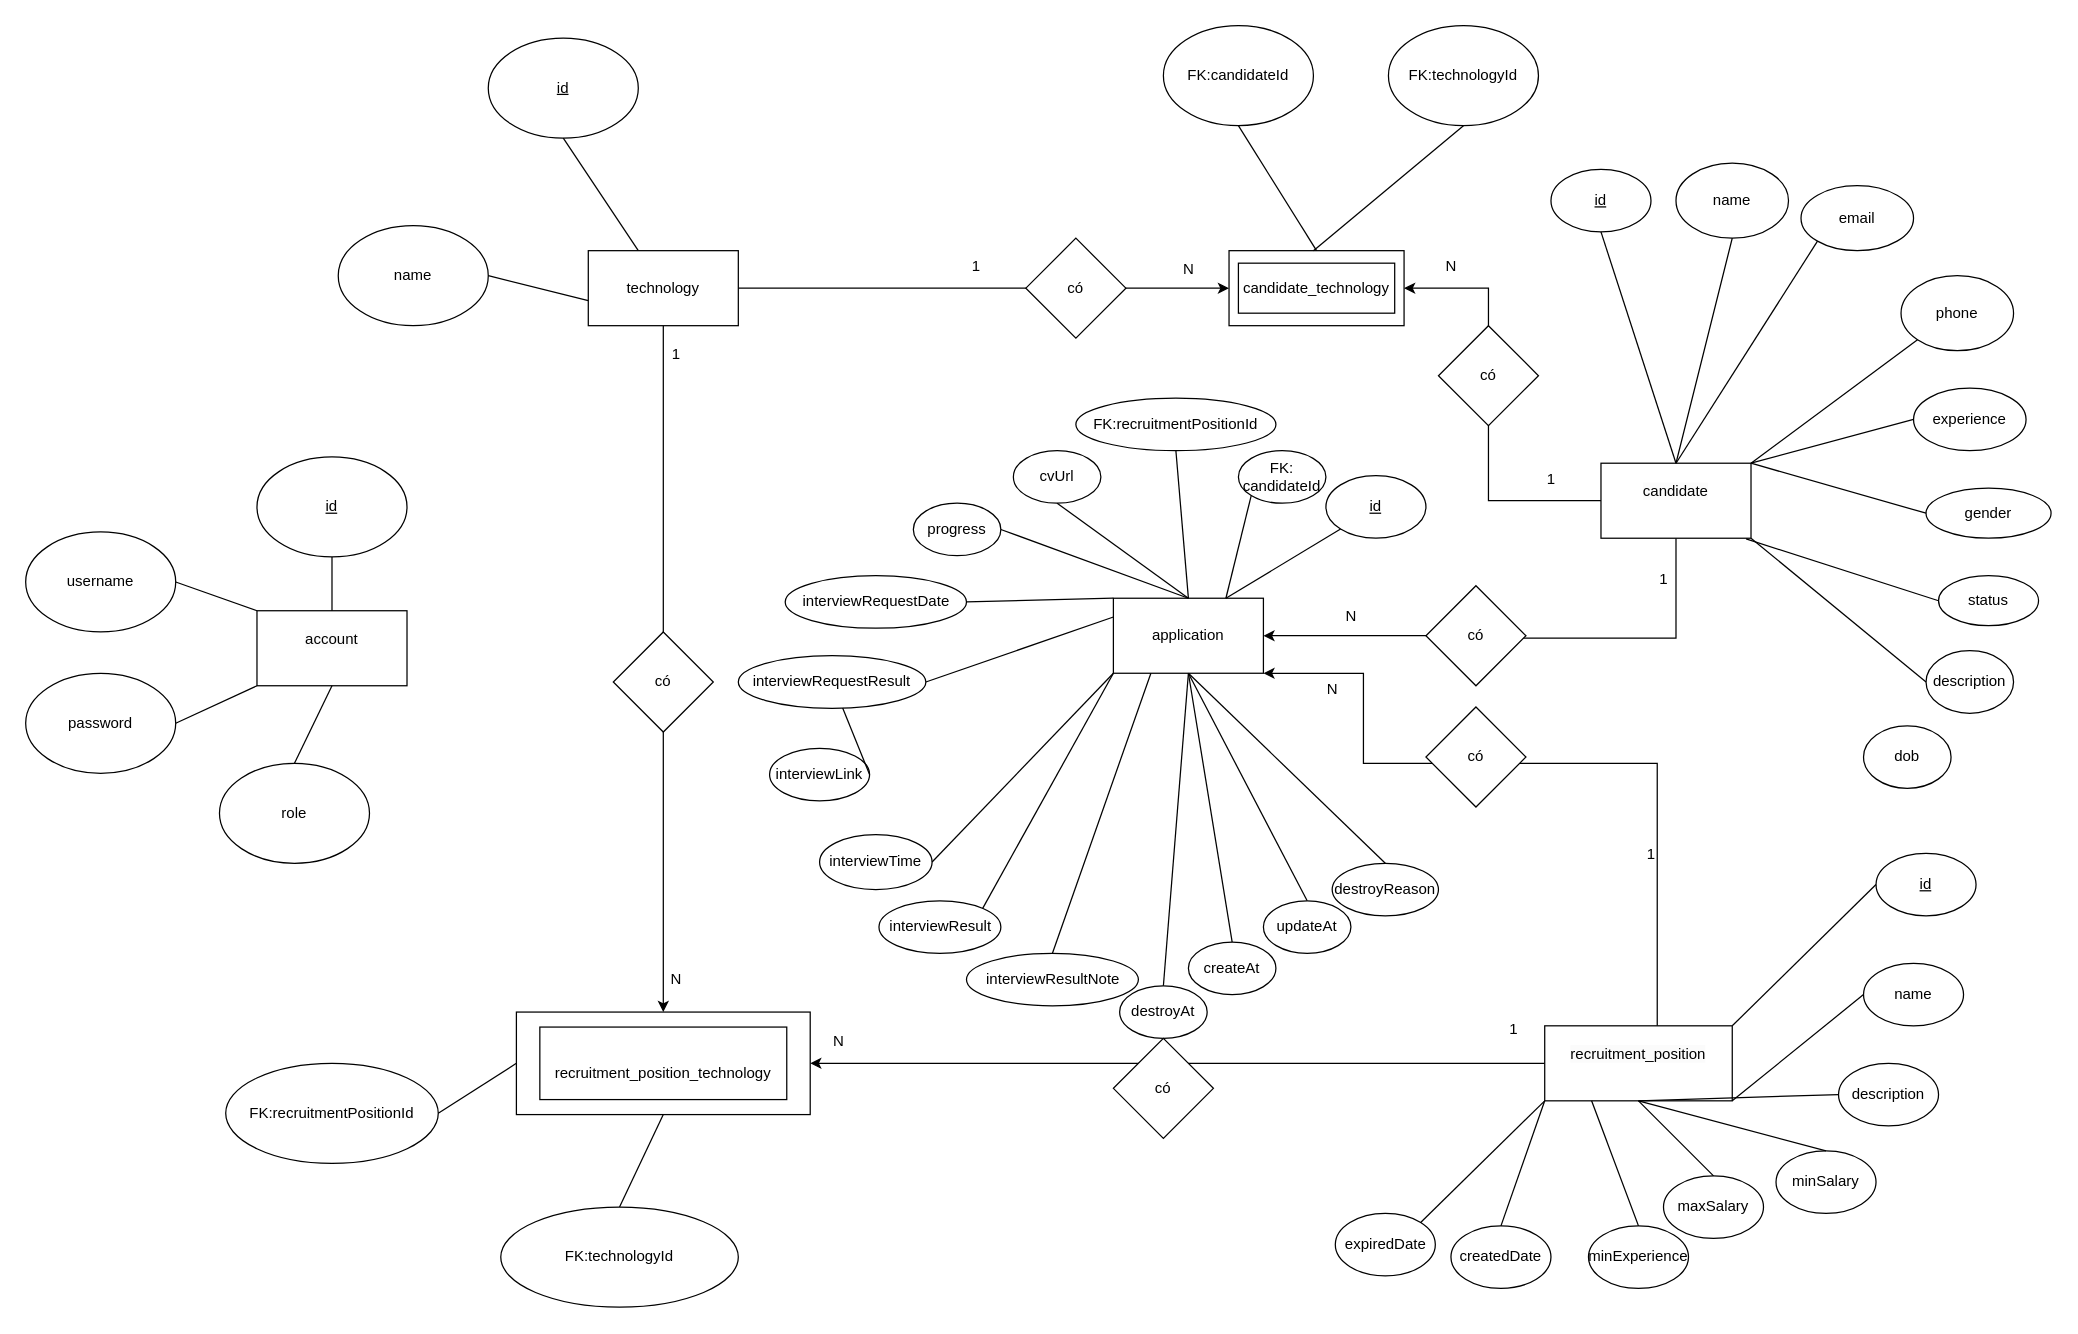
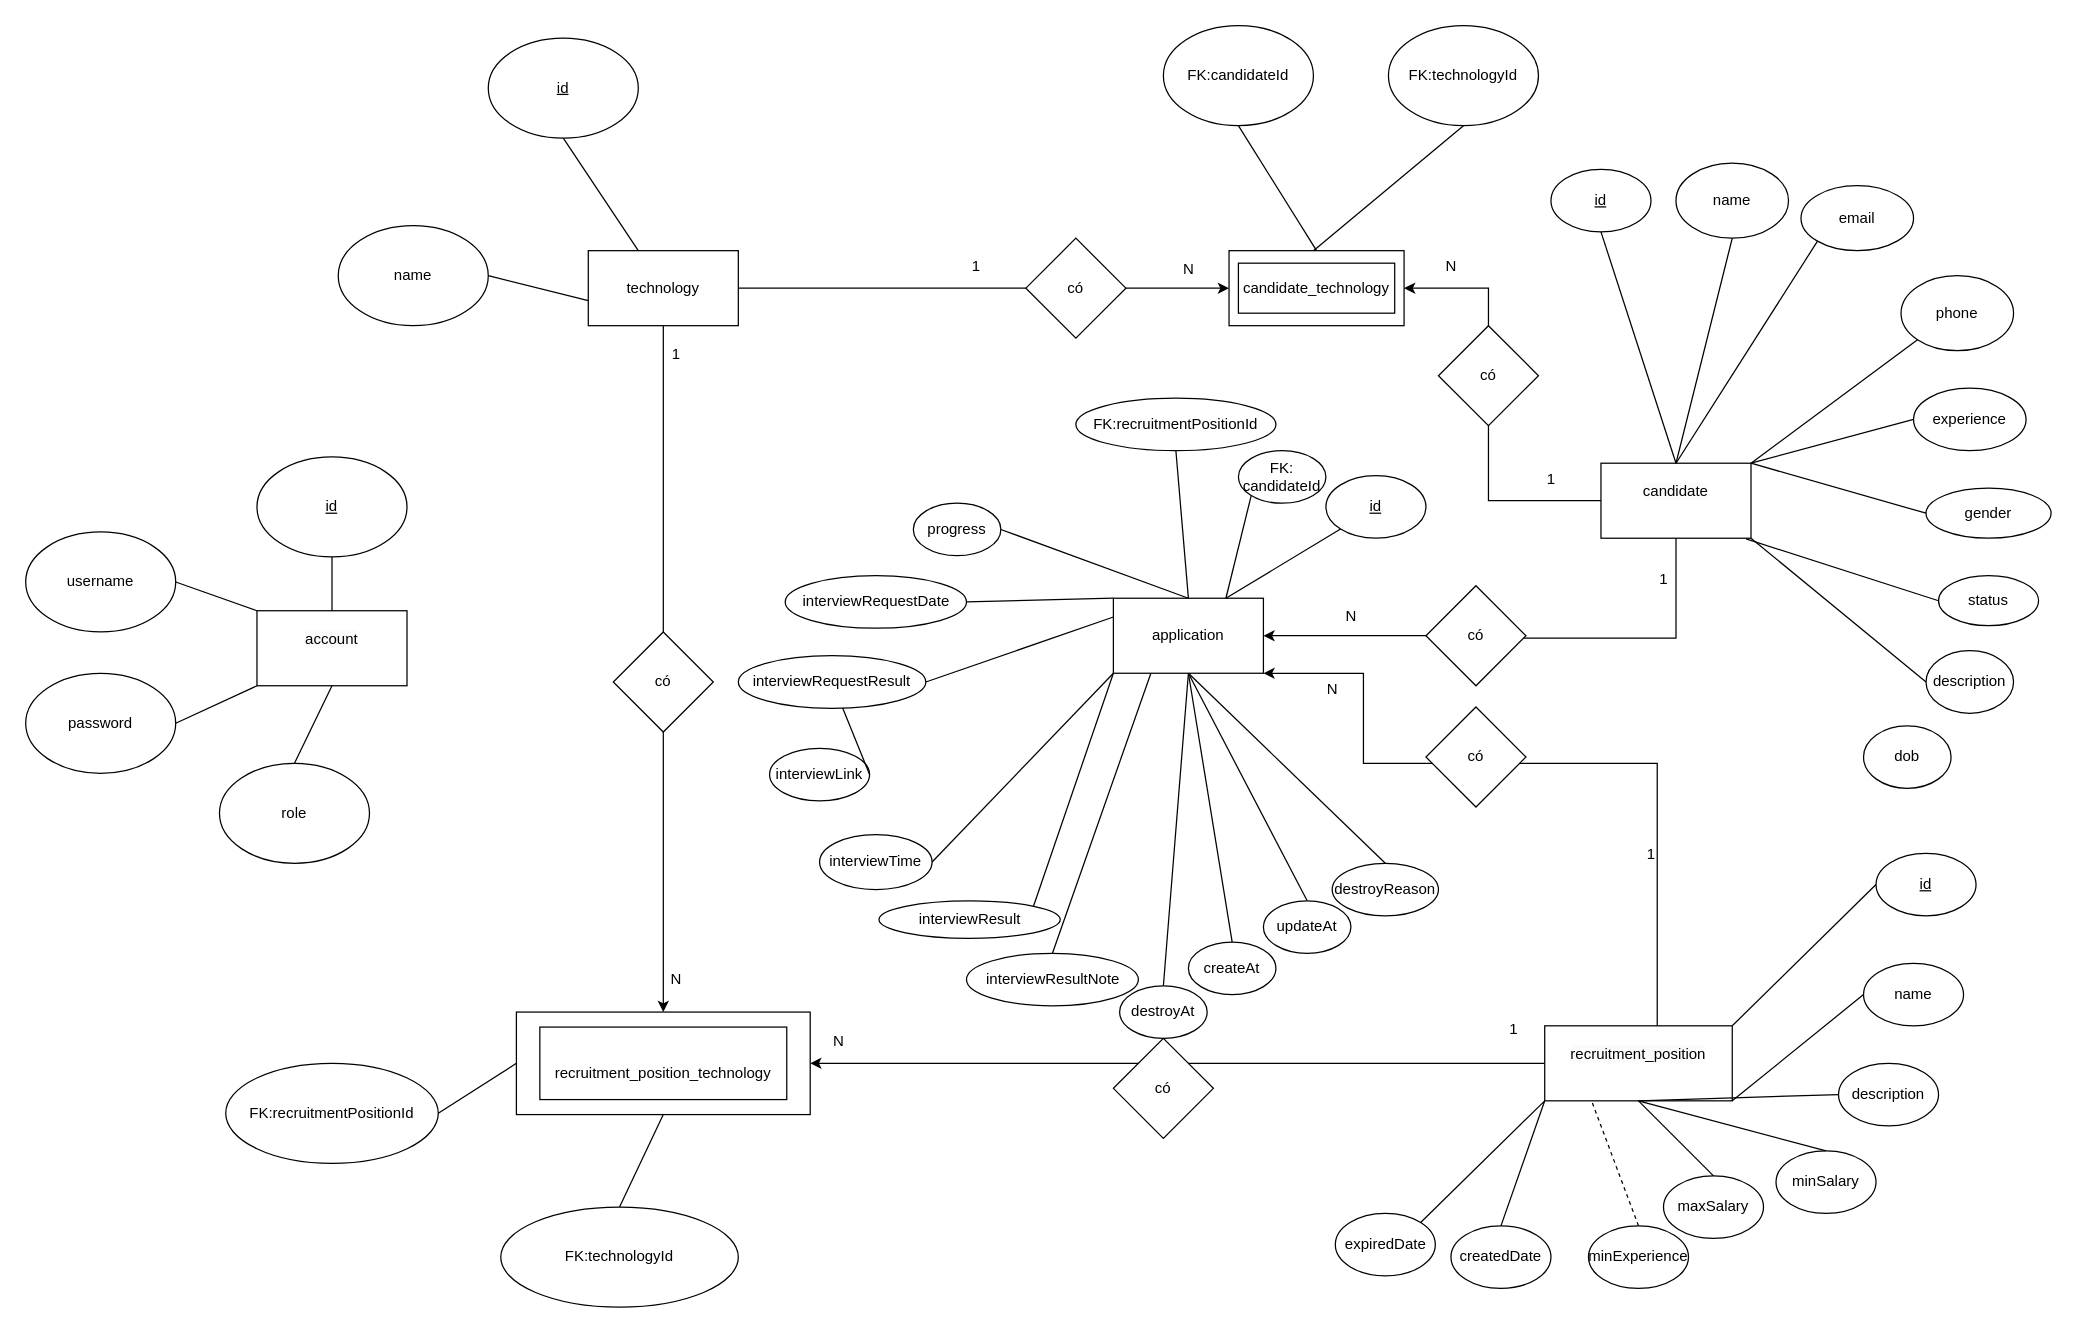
node "cvUrl": removed
edge "cvUrl" -- "application": removed
node "interviewResult": size 122x53 -> 181x38
edge "recruitment_position" -- "minExperience": style solid -> dashed
